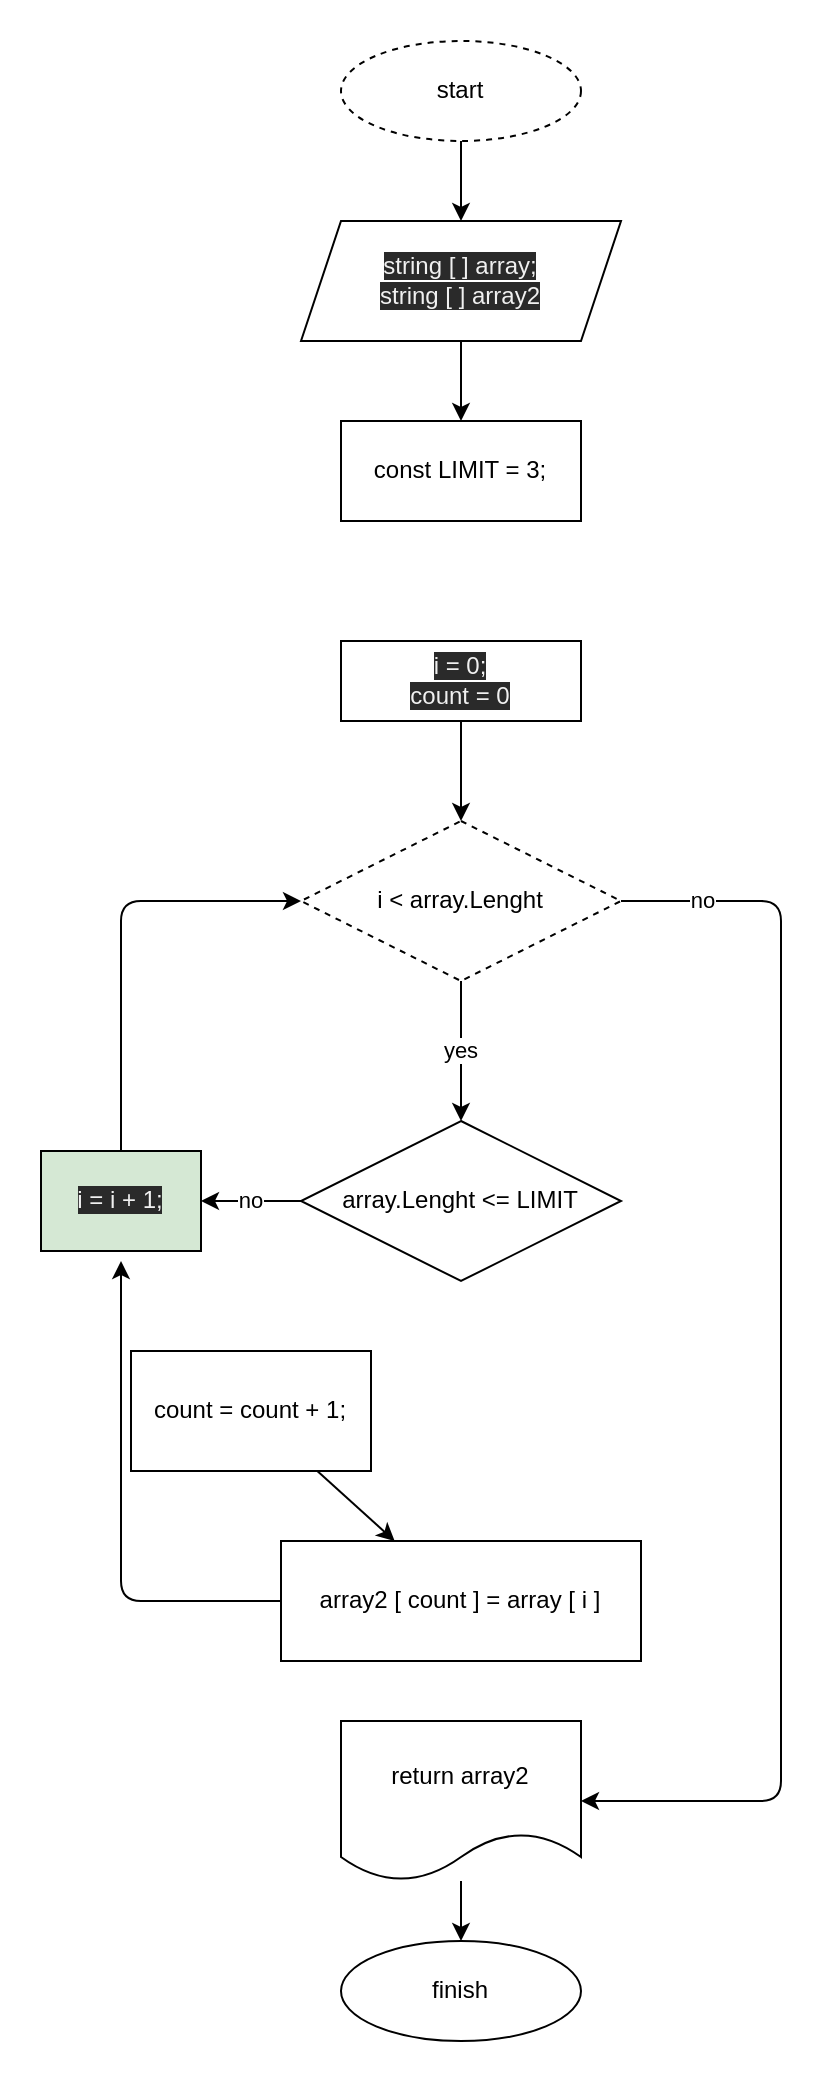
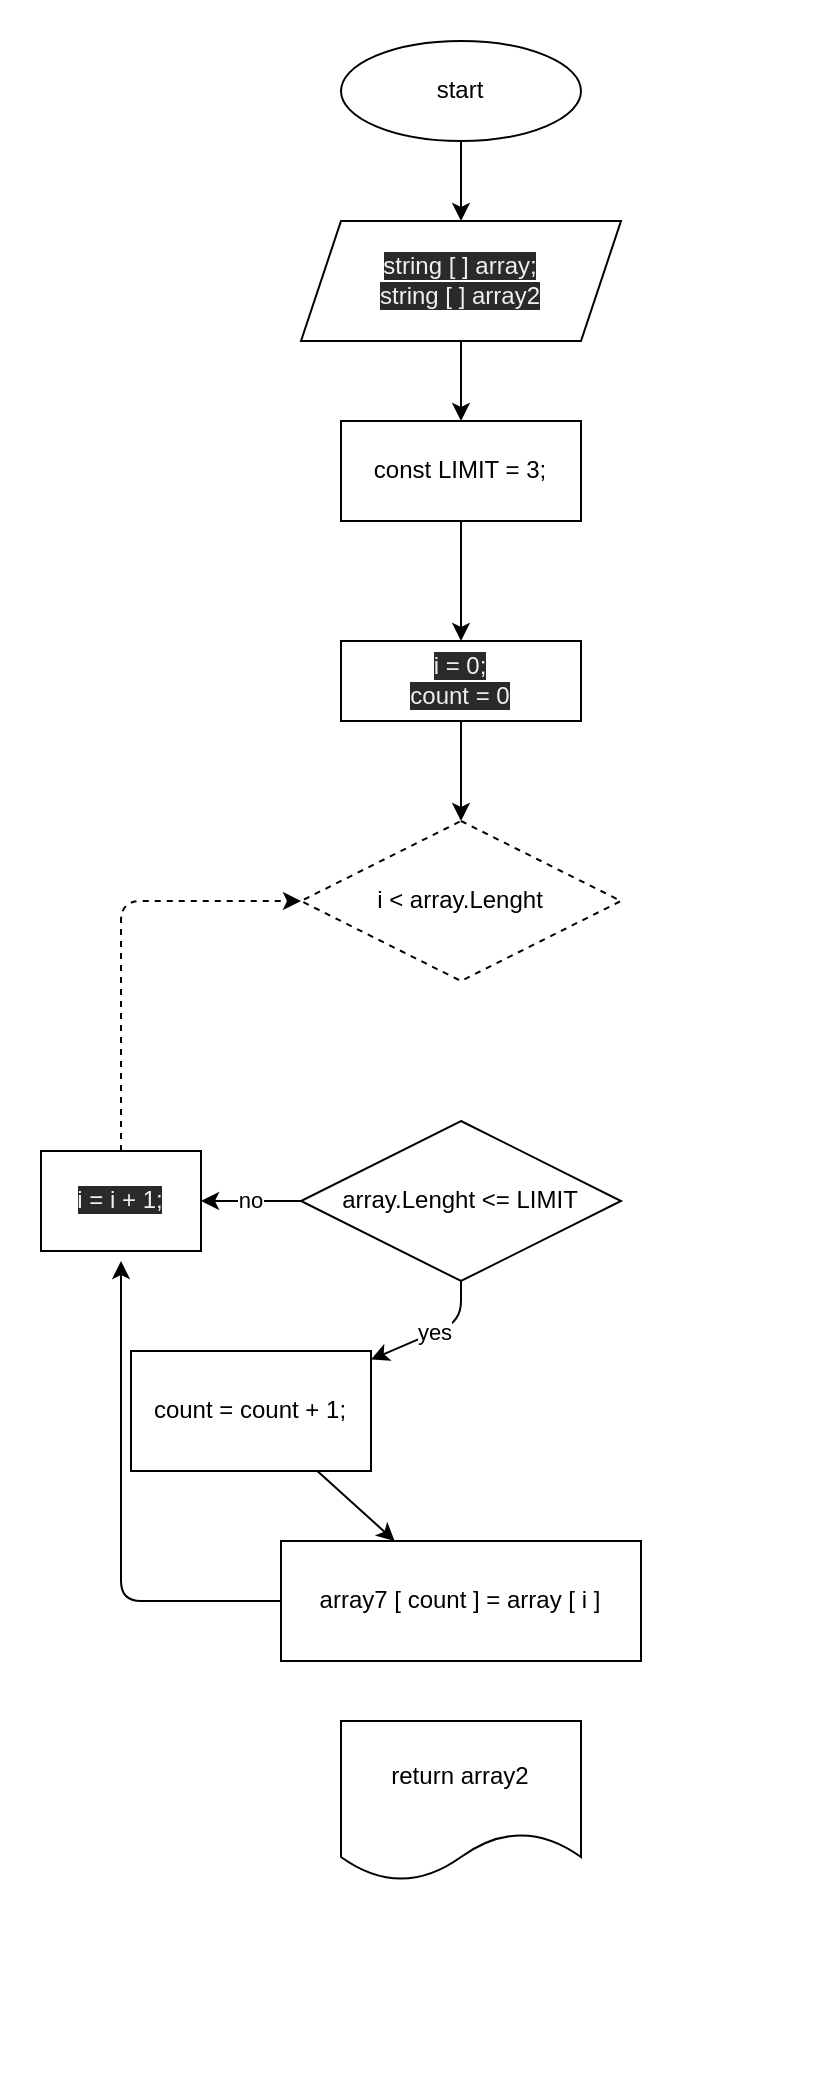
node "start": style dashed -> solid
edge "const LIMIT = 3;" -> "i = 0; count = 0": added
edge "i = i + 1;" -> "i < array.Lenght": style solid -> dashed
edge "i < array.Lenght" -> "array.Lenght <= LIMIT": removed, label "yes"
node "i = i + 1;": fillcolor #d5e8d4 -> #ffffff
edge "array.Lenght <= LIMIT" -> "count = count + 1;": added, label "yes"
edge "i < array.Lenght" -> "return array2": removed, label "no"
node "array2 [ count ] = array [ i ]": label "array2 [ count ] = array [ i ]" -> "array7 [ count ] = array [ i ]"
edge "return array2" -> "finish": removed
node "finish": removed
